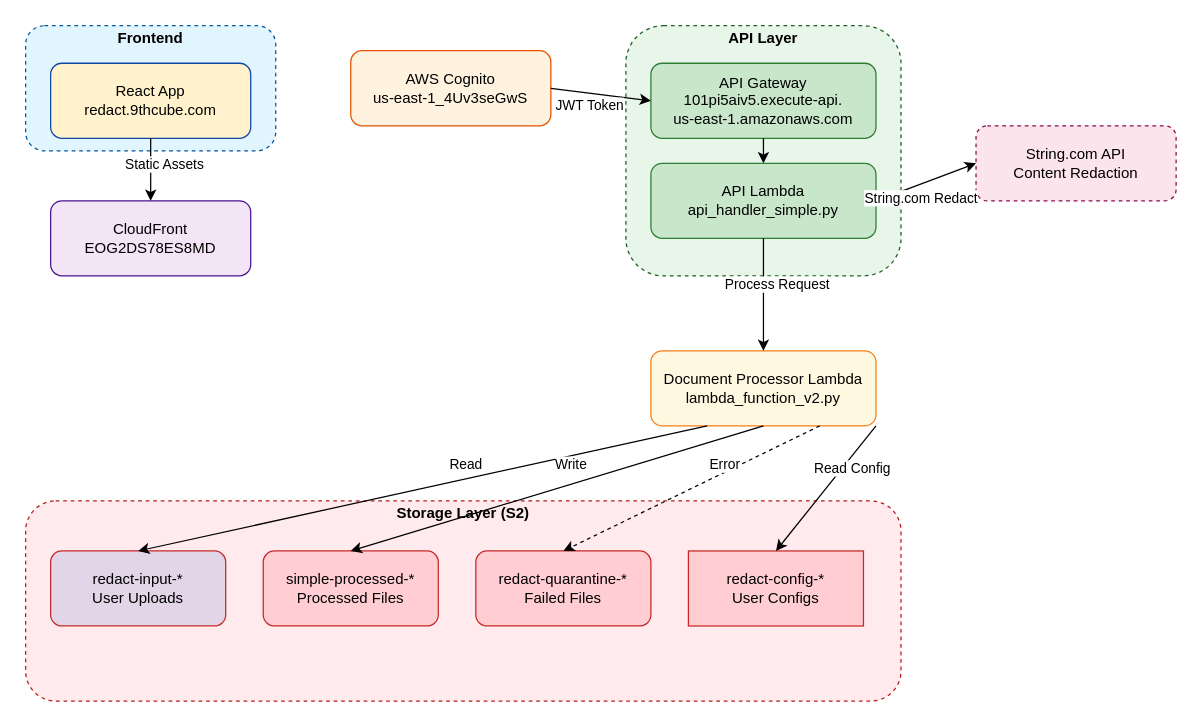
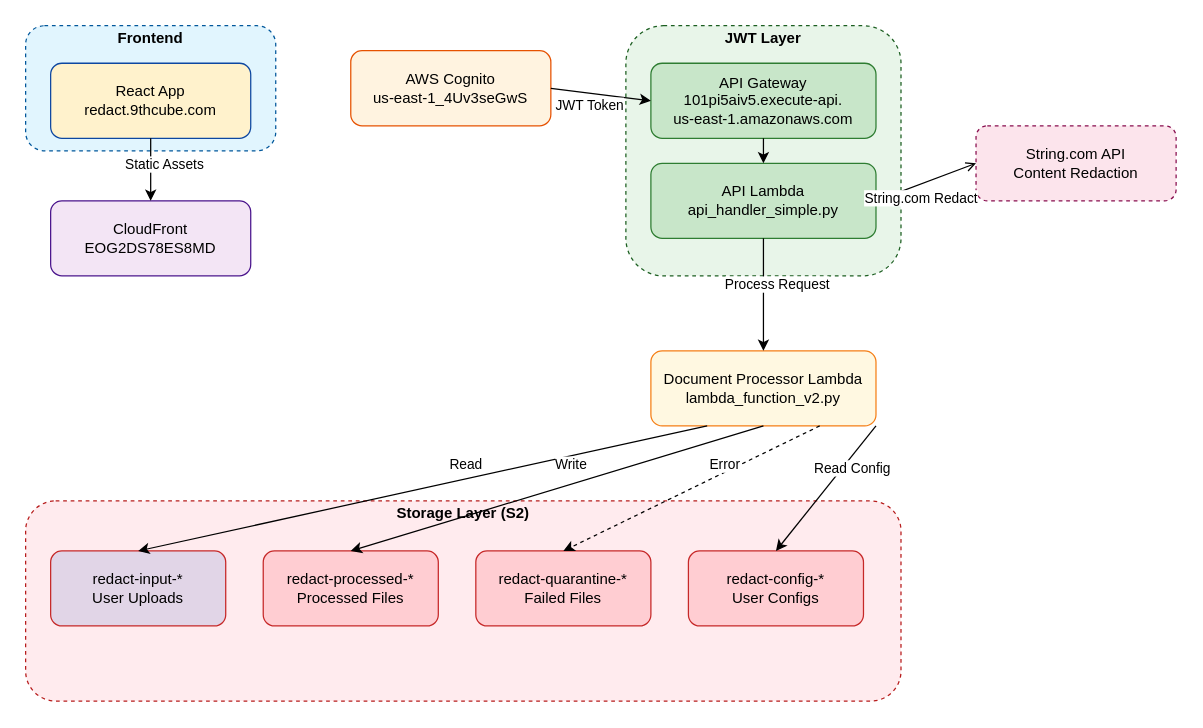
node "API Layer": label "API Layer" -> "JWT Layer"
edge "API Lambda api_handler_simple.py" -> "String.com API Content Redaction": arrowhead classic -> open
node "simple-processed-* Processed Files": label "simple-processed-* Processed Files" -> "redact-processed-* Processed Files"
node "redact-config-* User Configs": shape rectangle -> rounded rectangle
